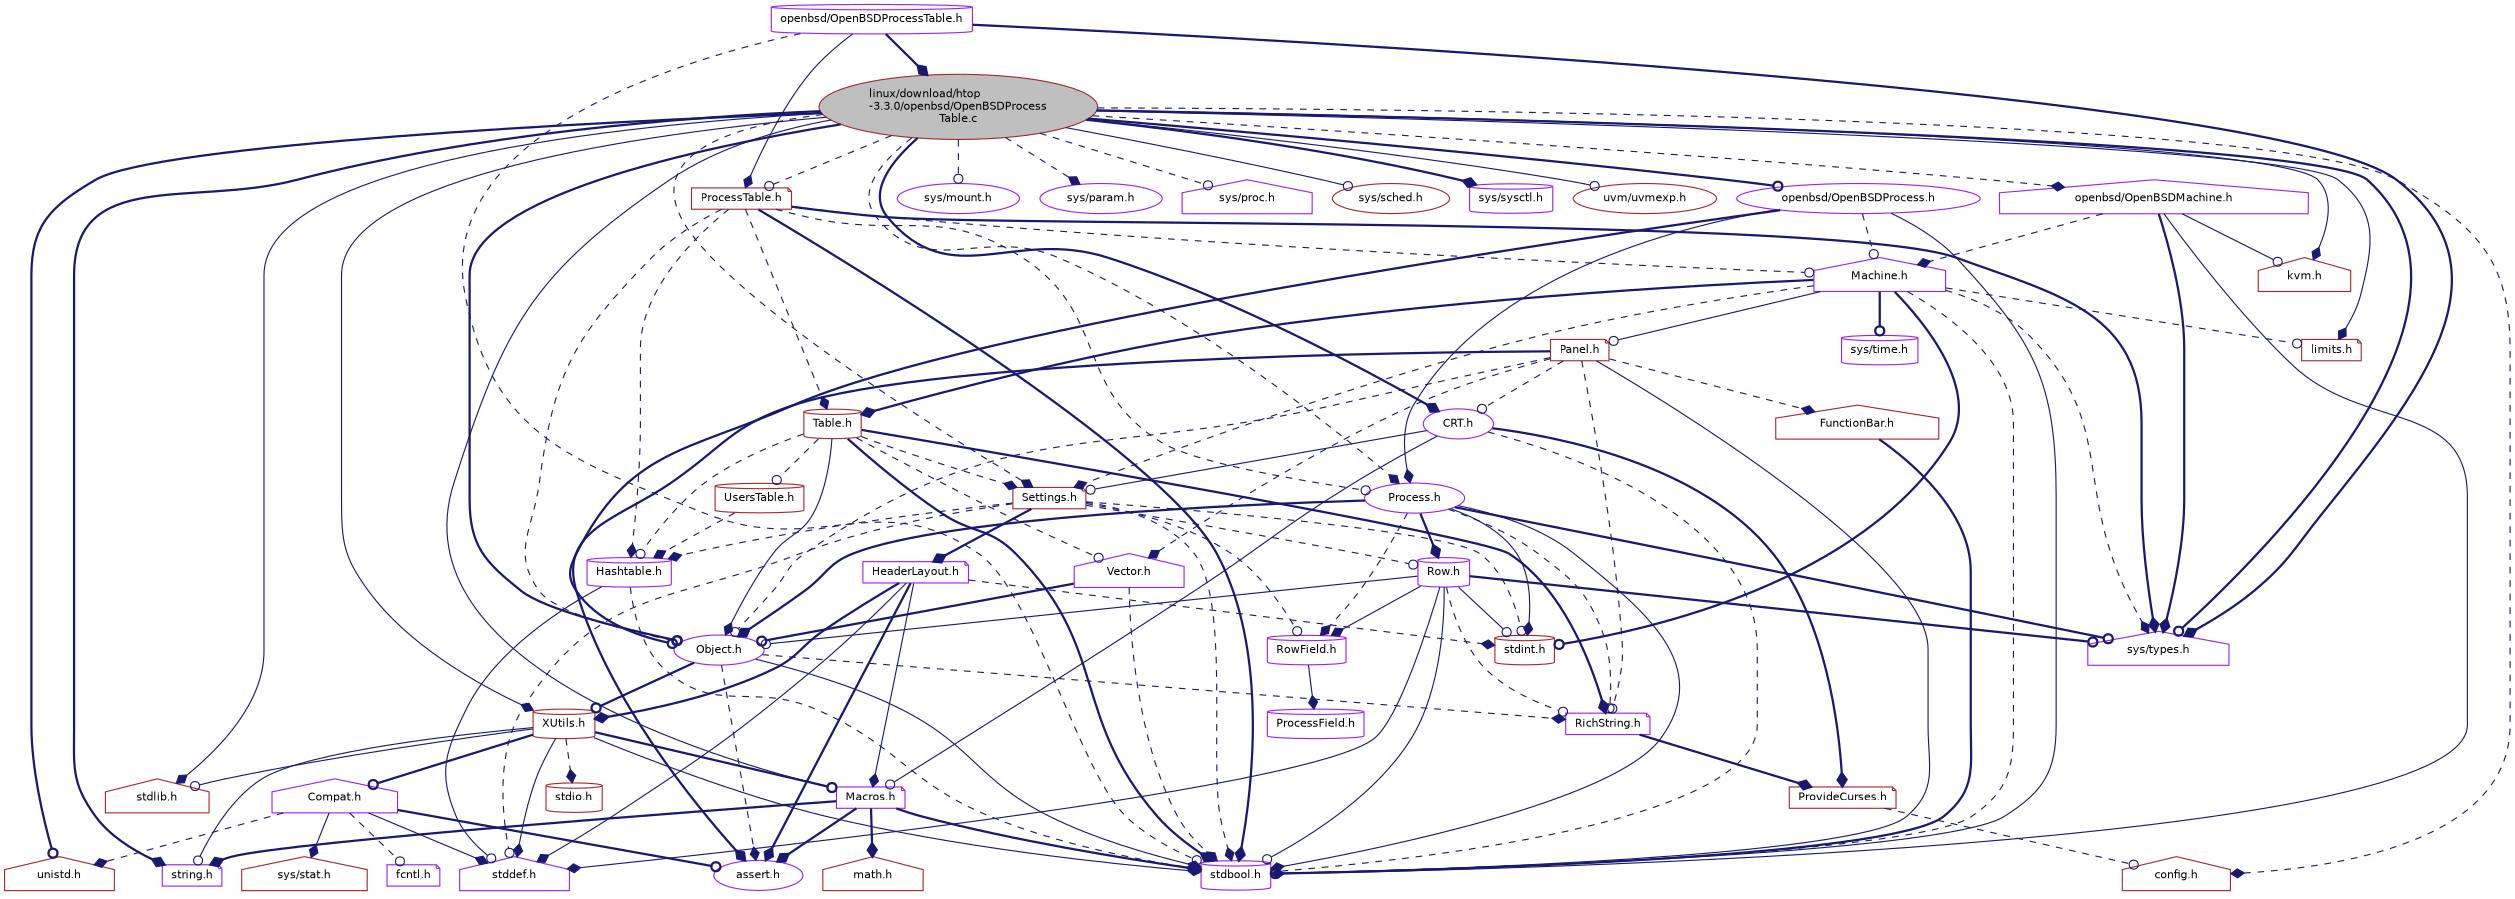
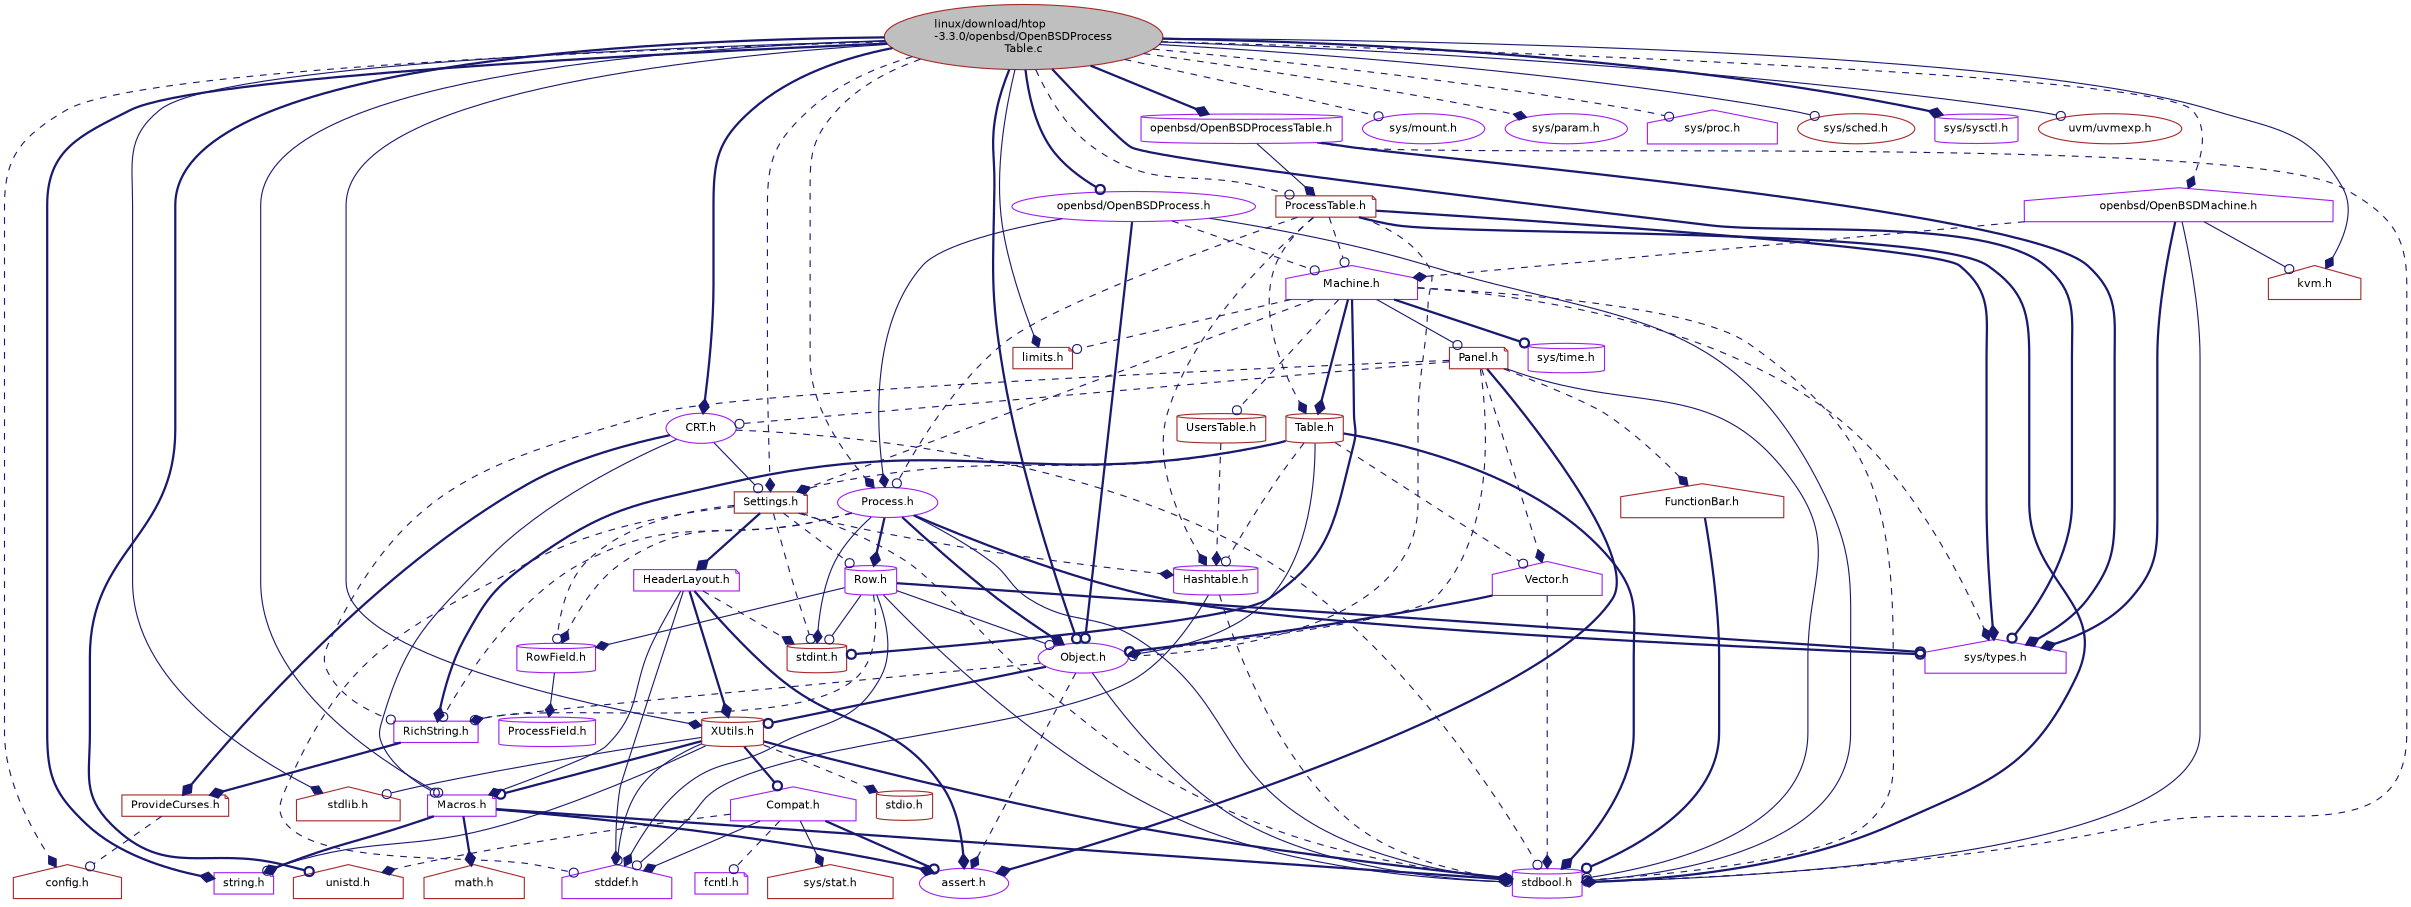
edge "openbsd/OpenBSDProcessTable.h" -> "linux/download/htop -3.3.0/openbsd/OpenBSDProcess Table.c": reversed
edge "Table.h" -> "UsersTable.h": now "Machine.h" -> "UsersTable.h"
edge "XUtils.h" -> "stddef.h": arrowhead diamond -> odot
edge "XUtils.h" -> "stdbool.h": style solid -> bold
